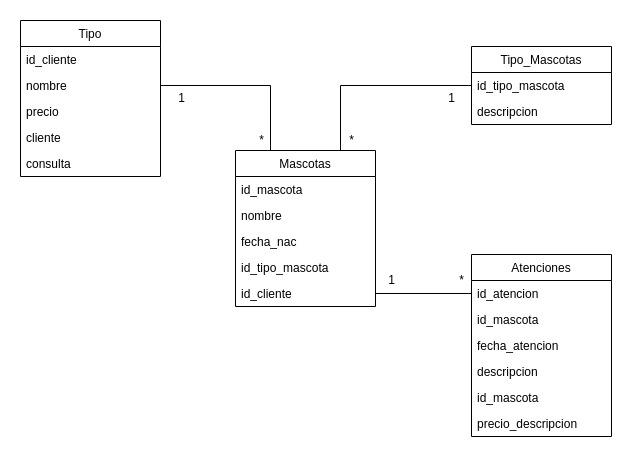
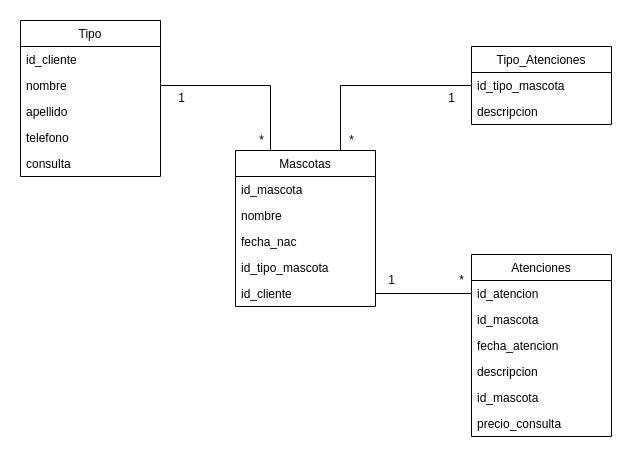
node "Tipo_Mascotas": label "Tipo_Mascotas" -> "Tipo_Atenciones"
node "precio": label "precio" -> "apellido"
node "cliente": label "cliente" -> "telefono"
node "precio_descripcion": label "precio_descripcion" -> "precio_consulta"
